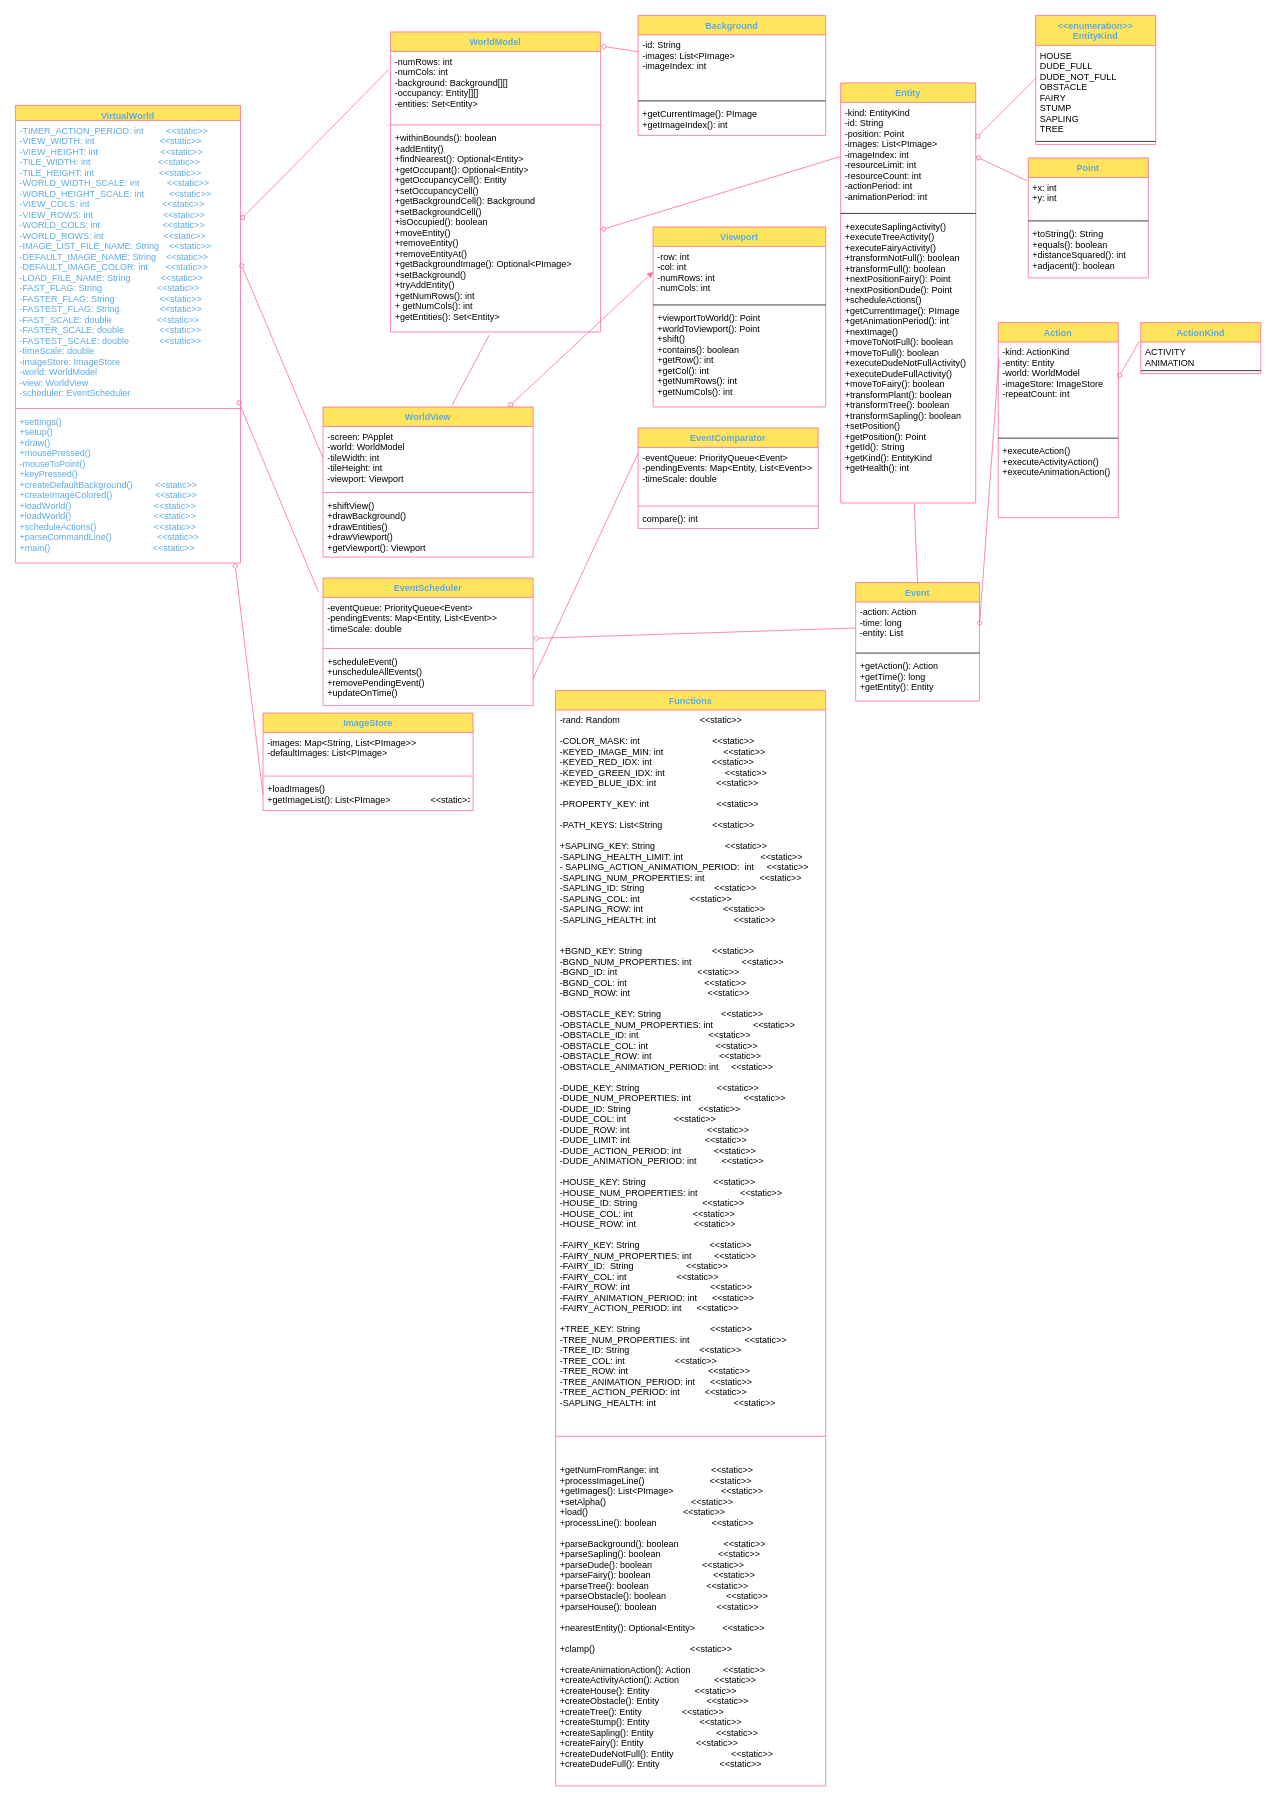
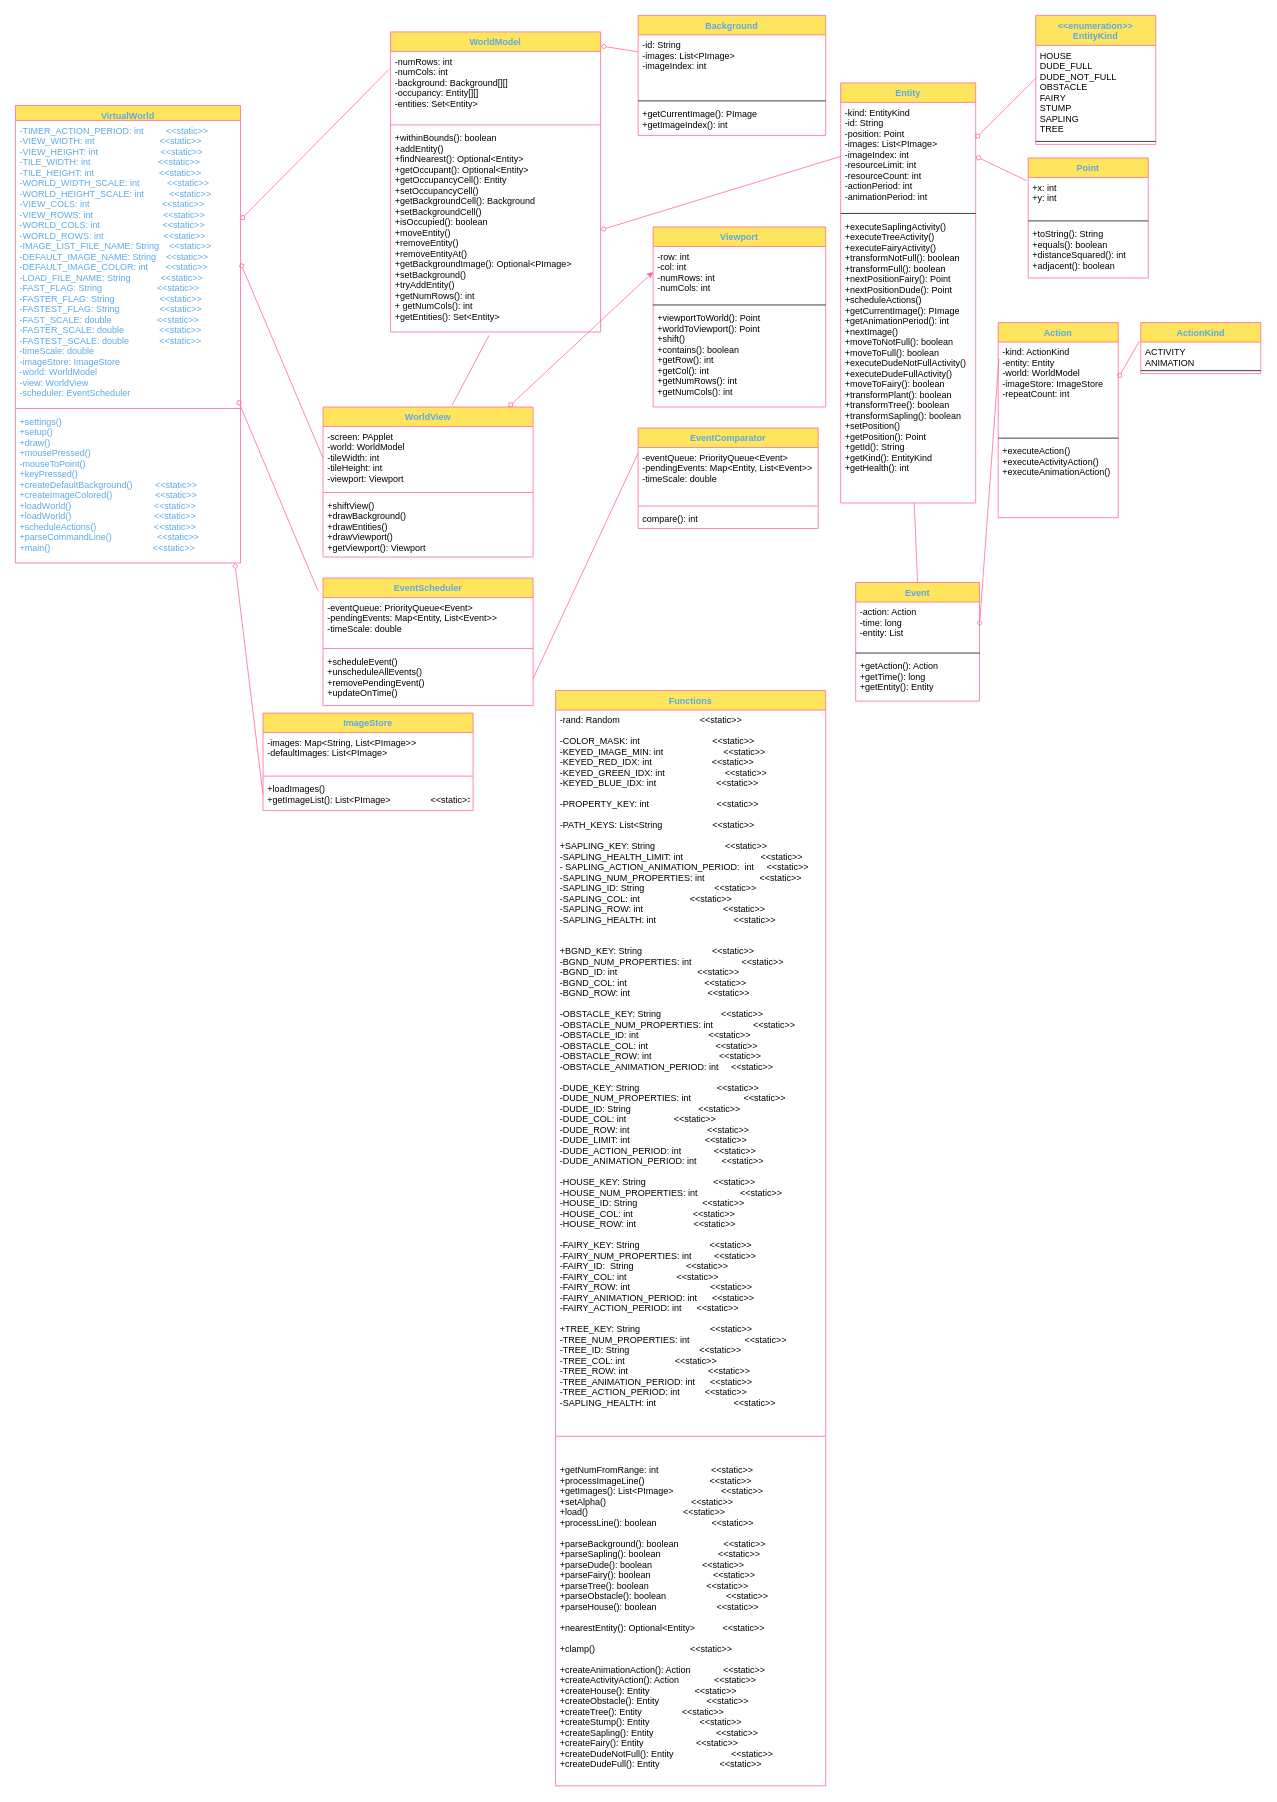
edge "-action: Action -time: long -entity: List" -> "EventScheduler": removed
